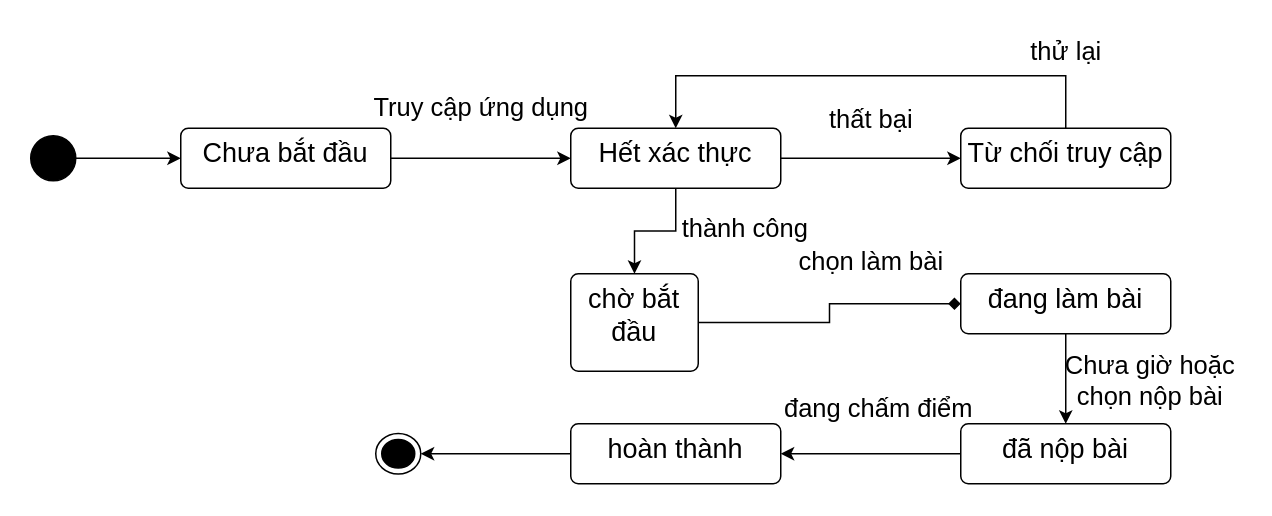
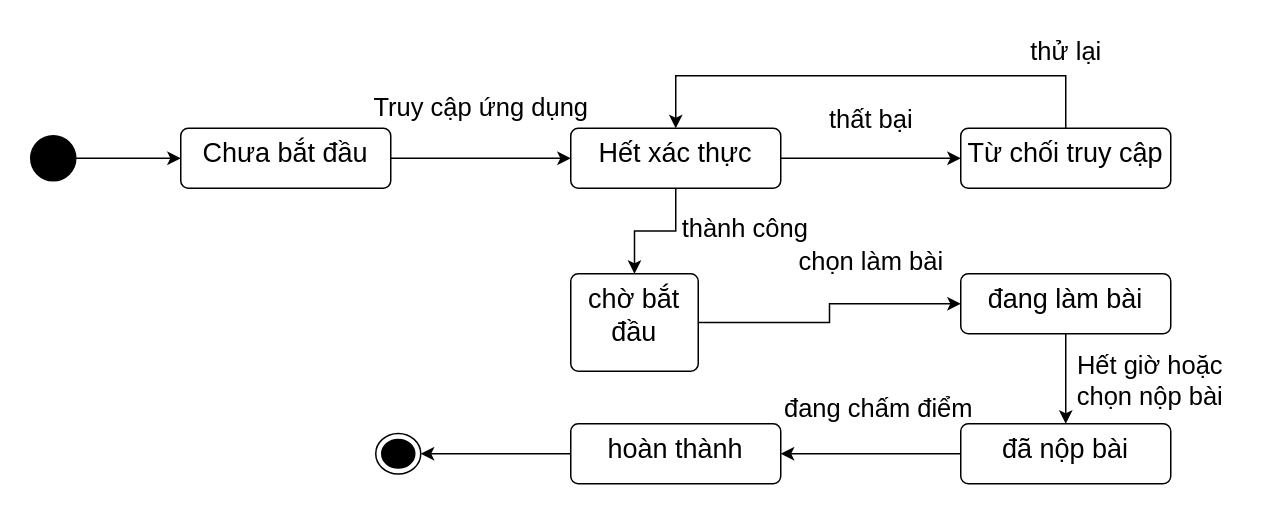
edge "chờ bắt đầu" -> "đang làm bài": arrowhead diamond -> classic
node "Chưa giờ hoặc chọn nộp bài": label "Chưa giờ hoặc chọn nộp bài" -> "Hết giờ hoặc chọn nộp bài"
